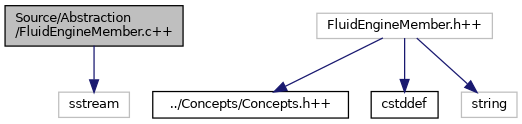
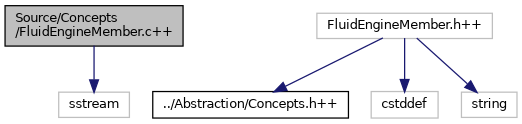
node "Source/Abstraction /FluidEngineMember.c++": label "Source/Abstraction /FluidEngineMember.c++" -> "Source/Concepts /FluidEngineMember.c++"
node "../Concepts/Concepts.h++": label "../Concepts/Concepts.h++" -> "../Abstraction/Concepts.h++"
node "cstddef": color black -> grey75
